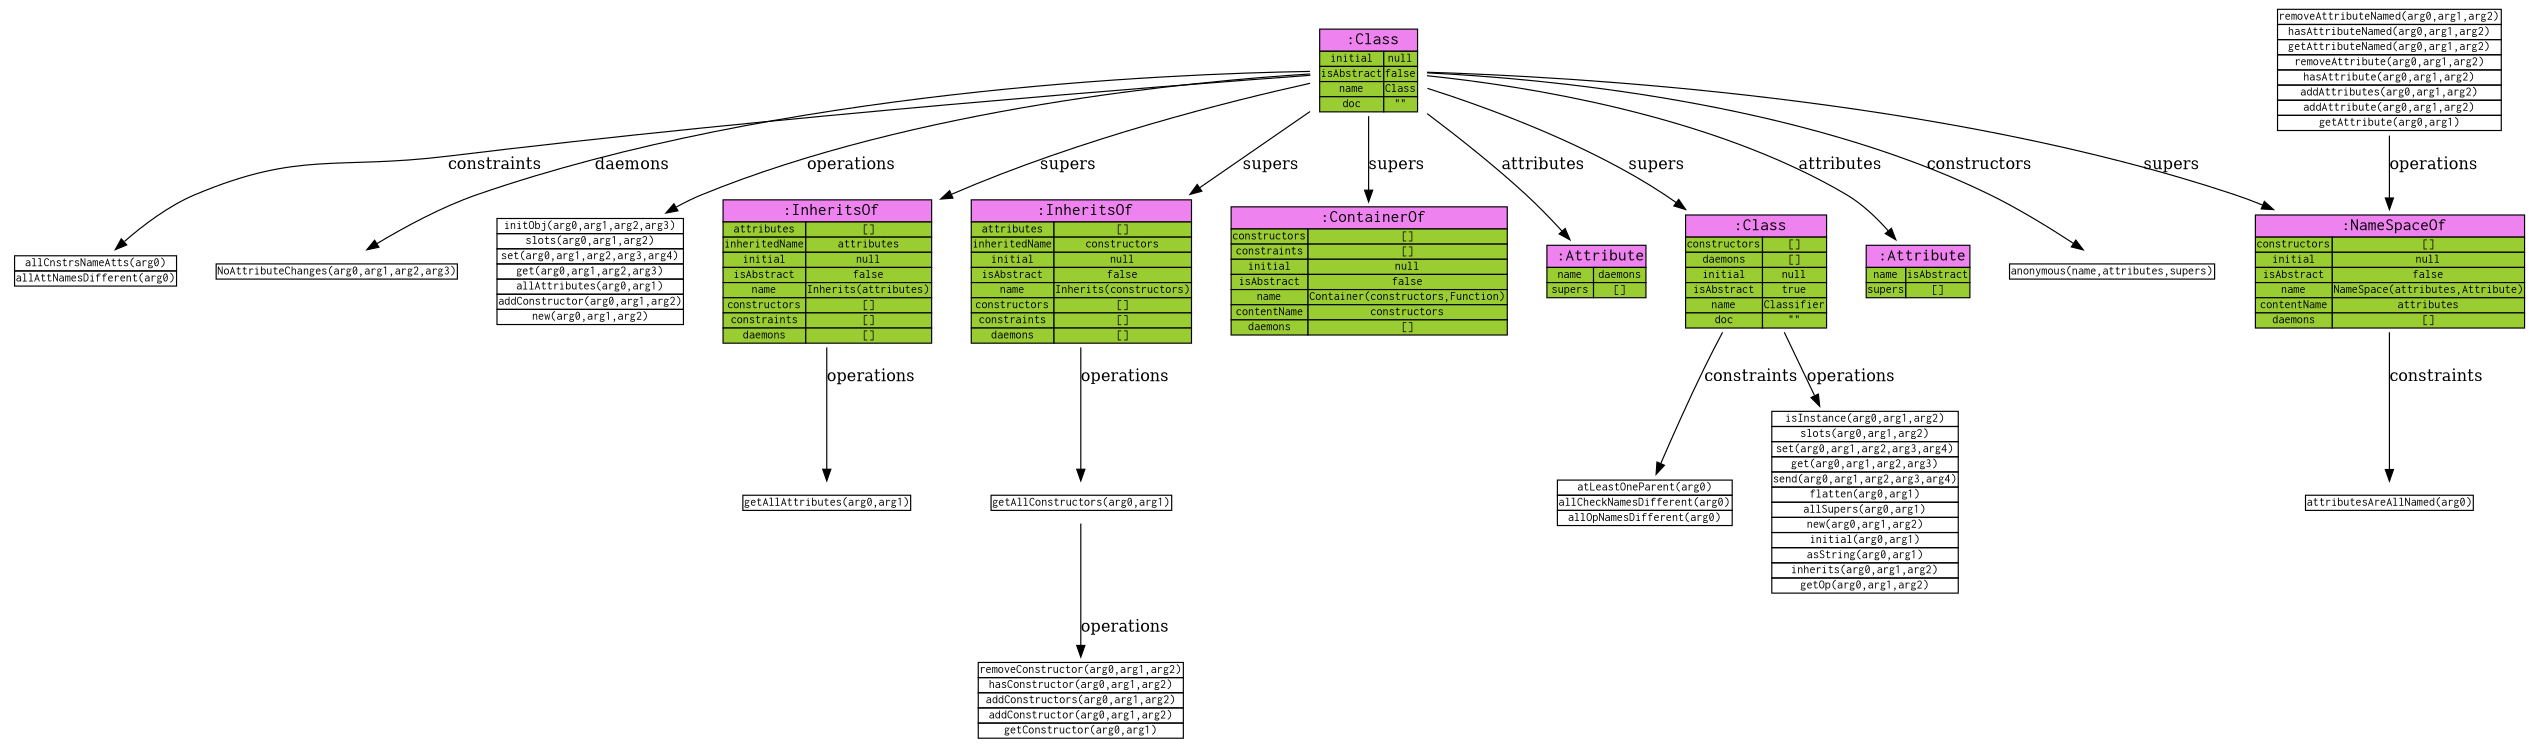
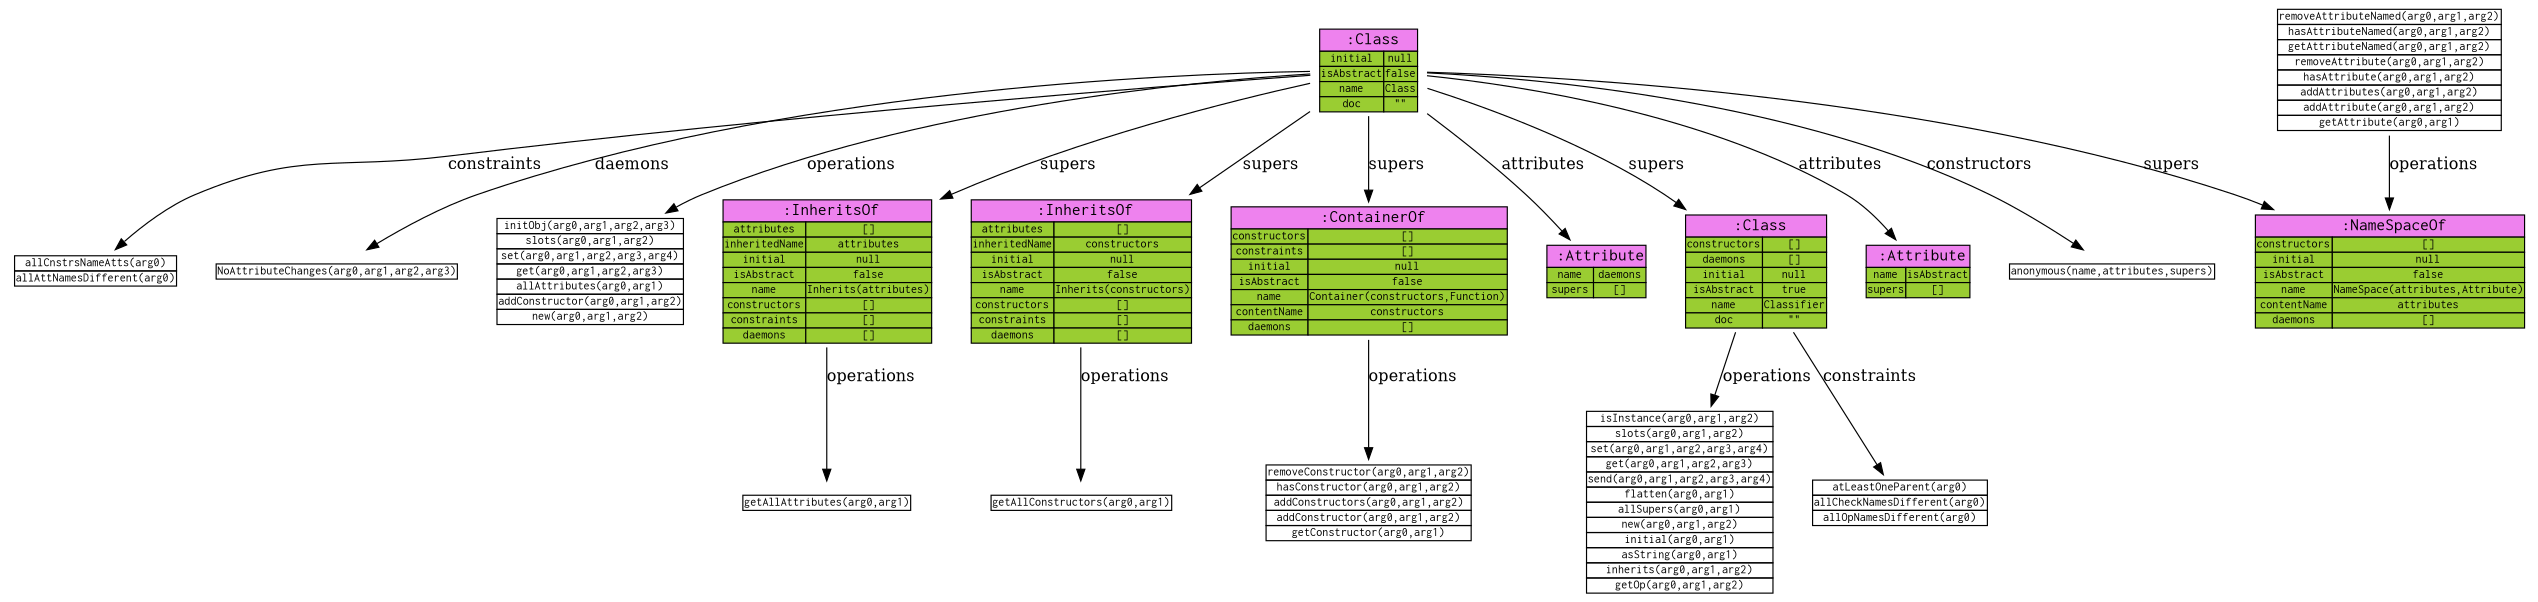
node "attributesAreAllNamed(arg0)": removed
edge "getAllConstructors(arg0,arg1)" -> "removeConstructor(arg0,arg1,arg2)": now ":ContainerOf" -> "removeConstructor(arg0,arg1,arg2)"
